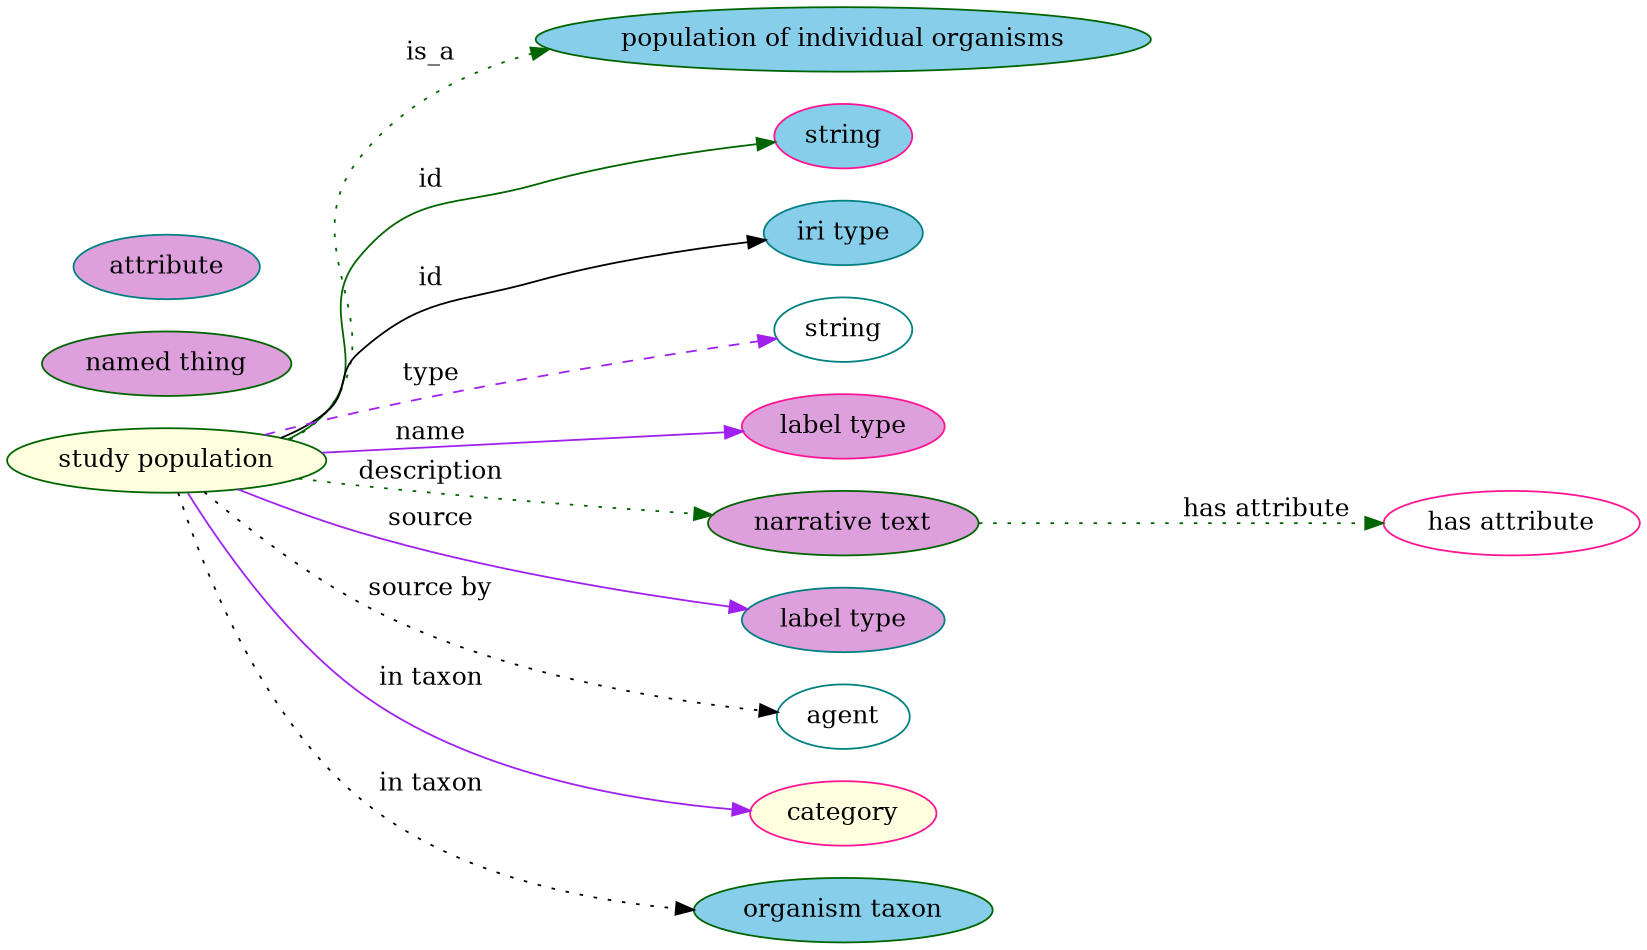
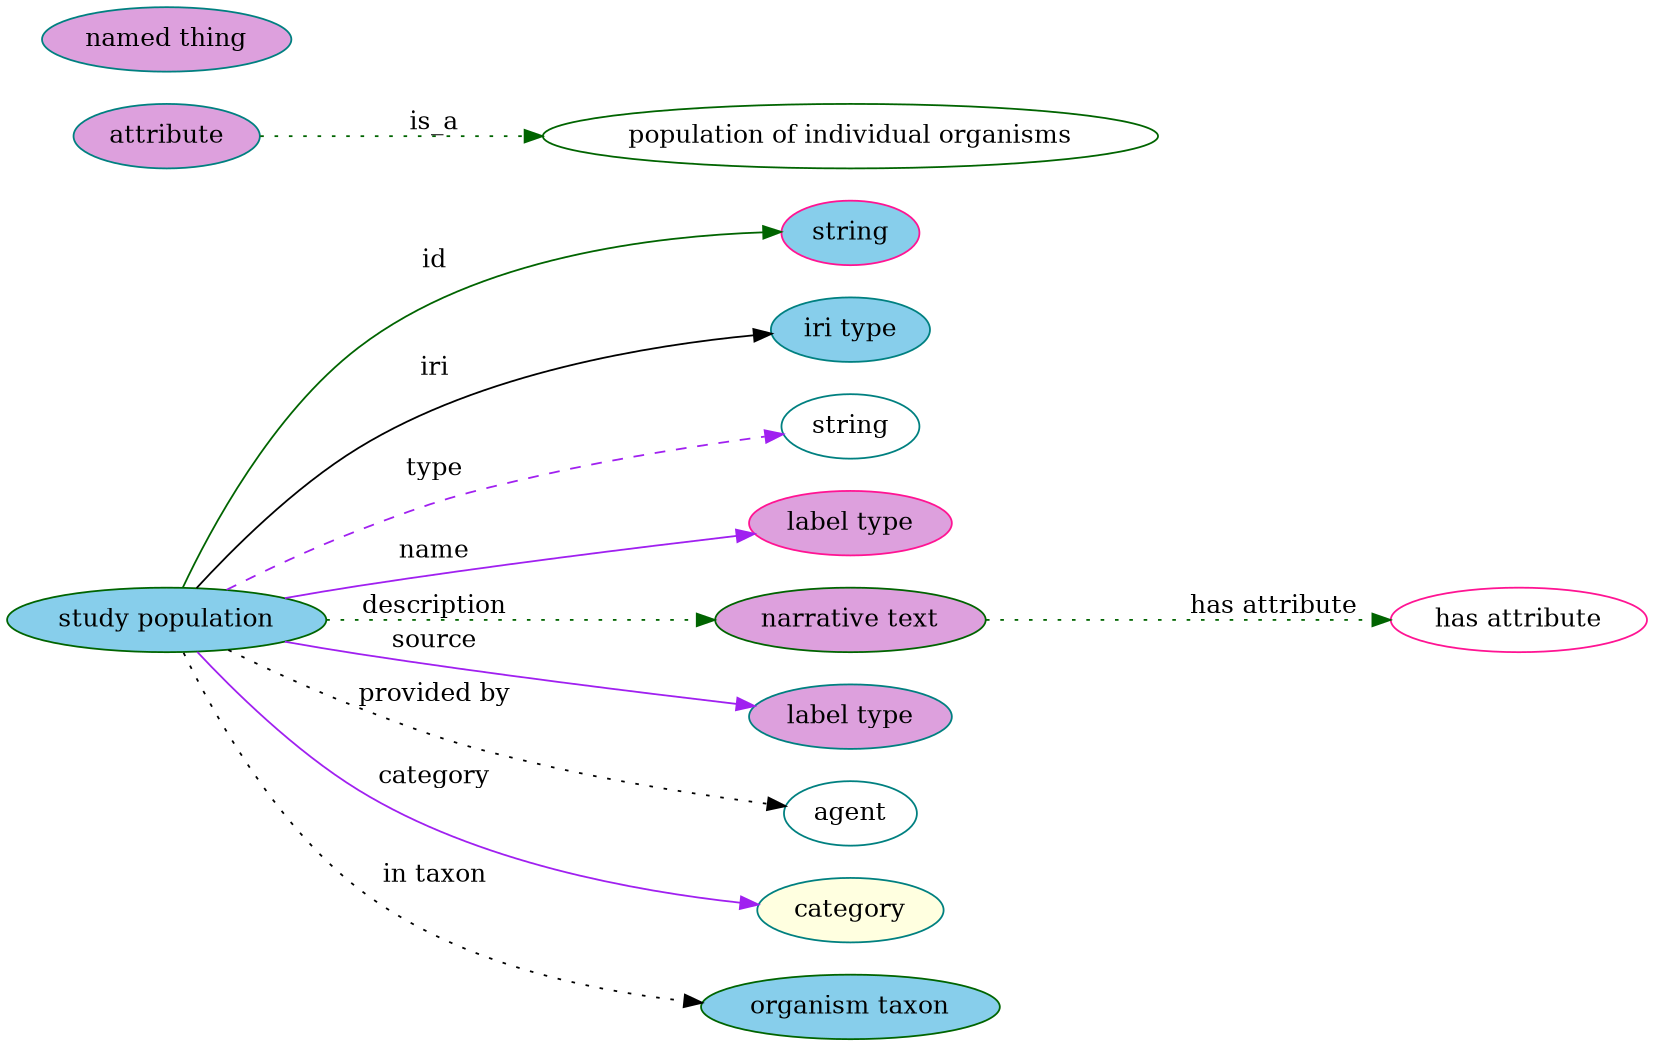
node "population of individual organisms": fillcolor skyblue -> white
edge "study population" -> "population of individual organisms": now "attribute" -> "population of individual organisms"
edge "study population" -> "iri type": label "id" -> "iri"
node "named thing": color darkgreen -> teal
node "study population": fillcolor lightyellow -> skyblue
edge "study population" -> "agent": label "source by" -> "provided by"
edge "study population" -> "category": label "in taxon" -> "category"
node "category": color deeppink -> teal
